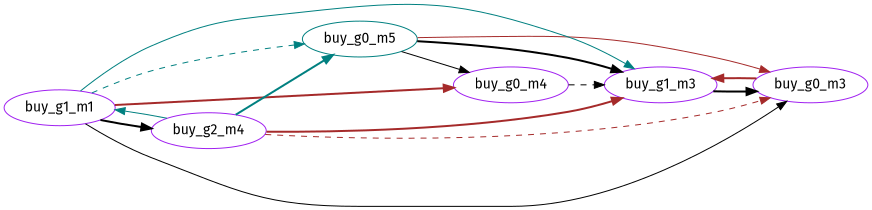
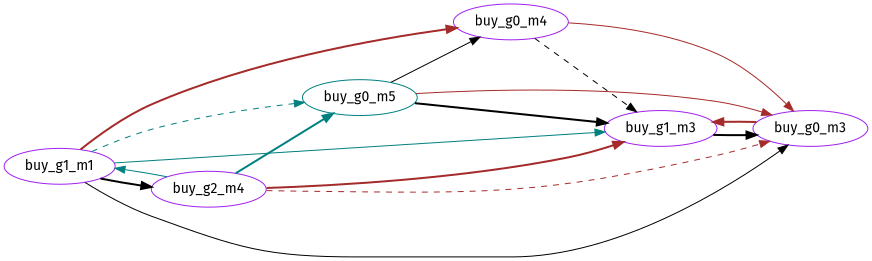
edge "buy_g0_m4" -> "buy_g0_m3": added
